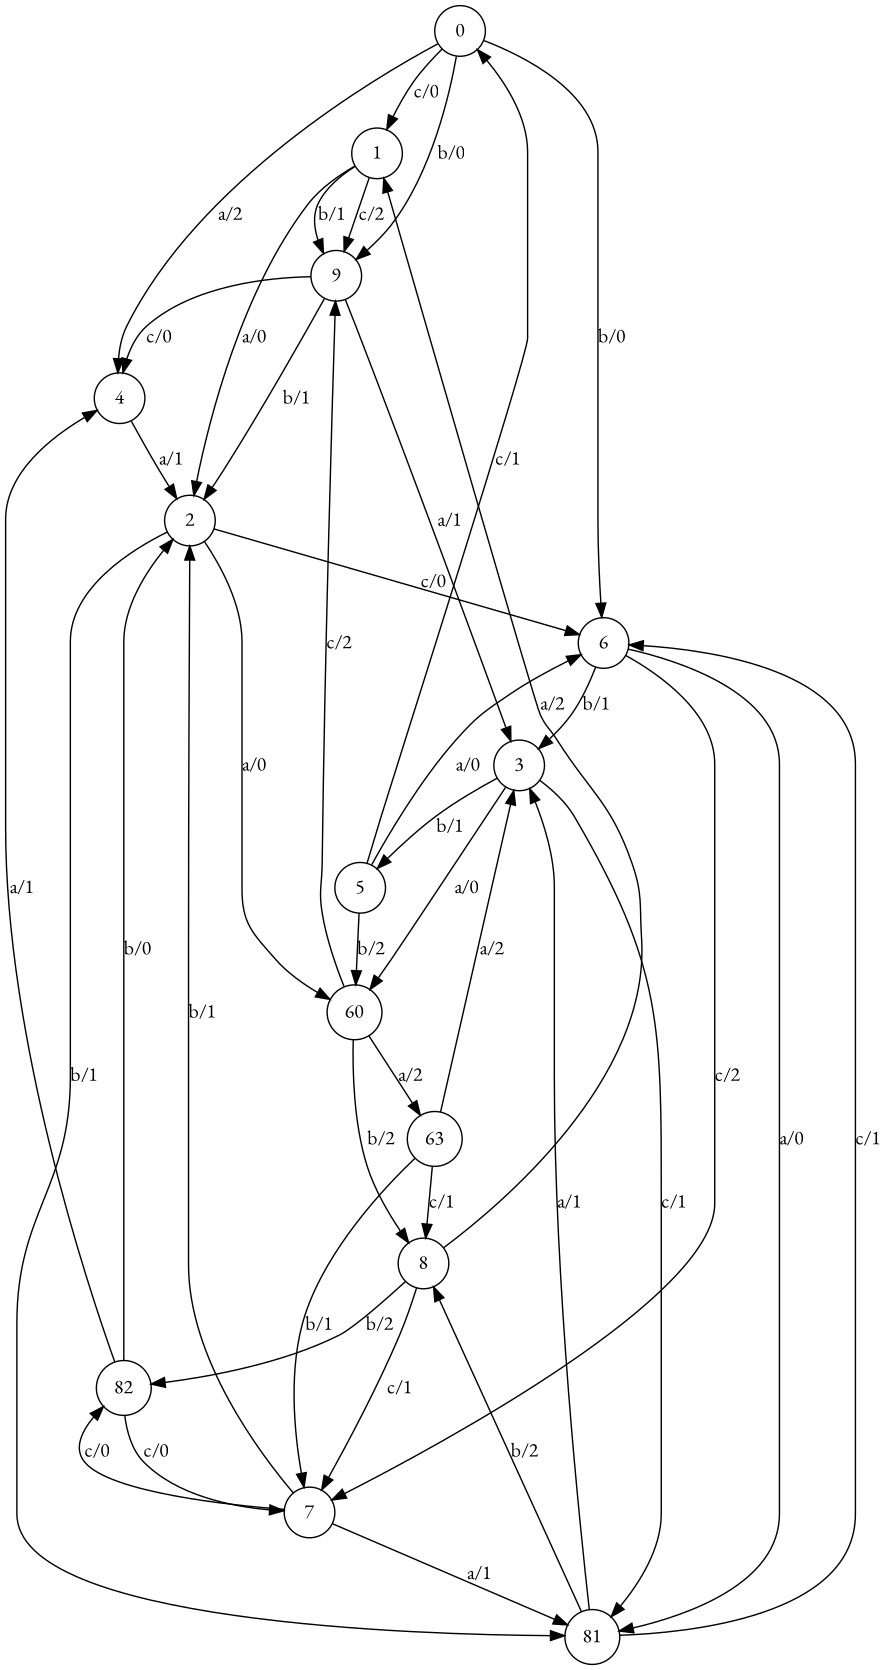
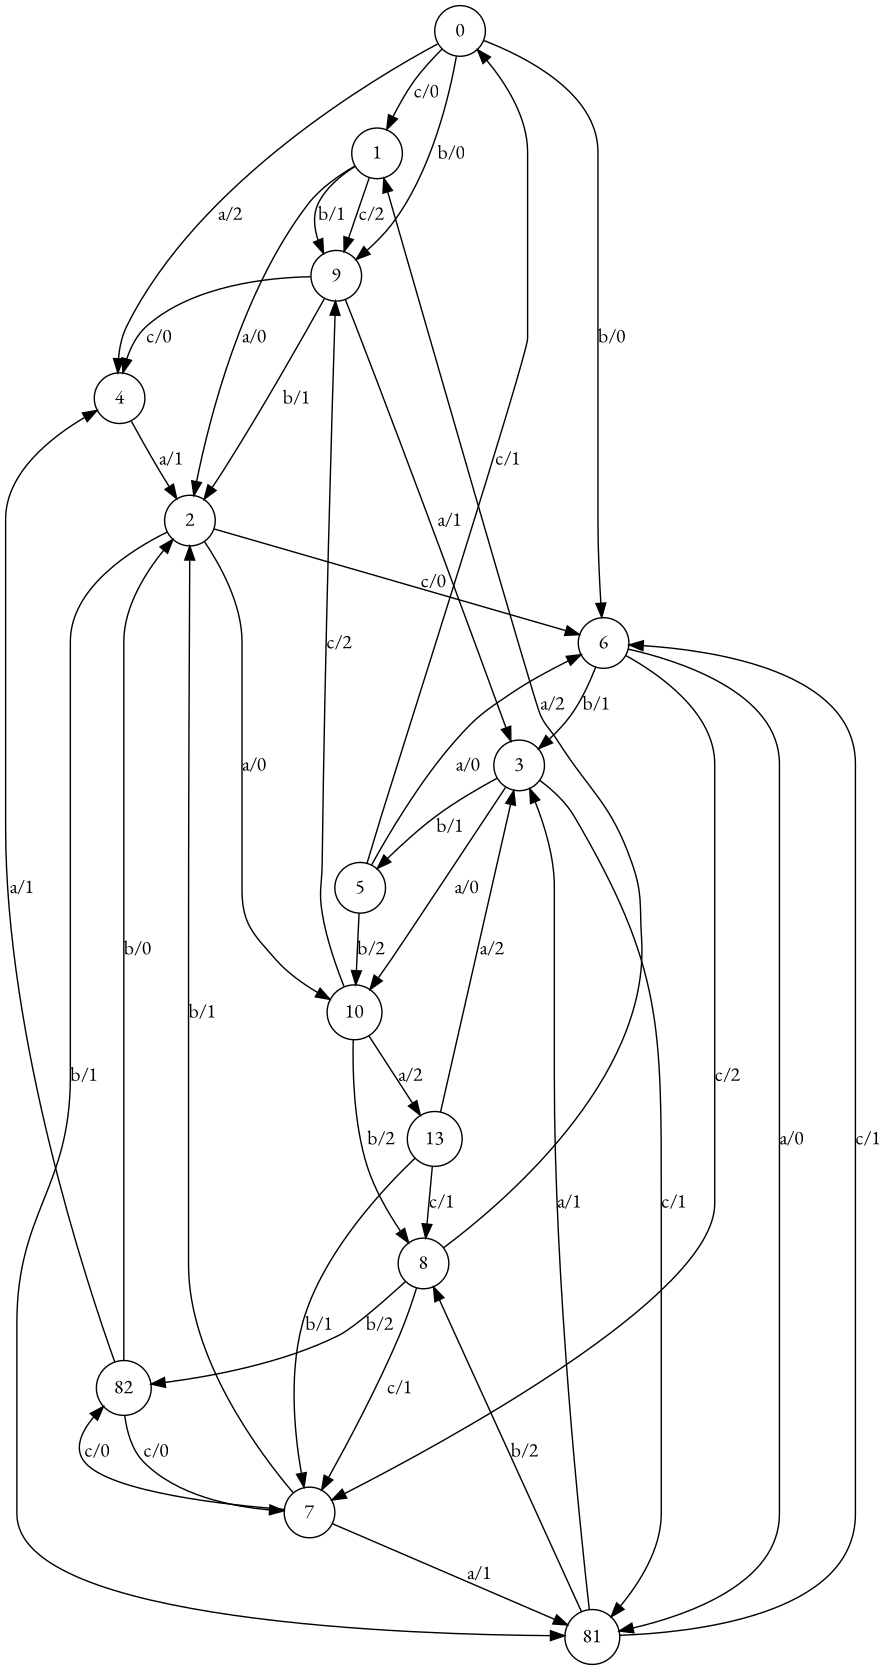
node "60": label "60" -> "10"
node "63": label "63" -> "13"
